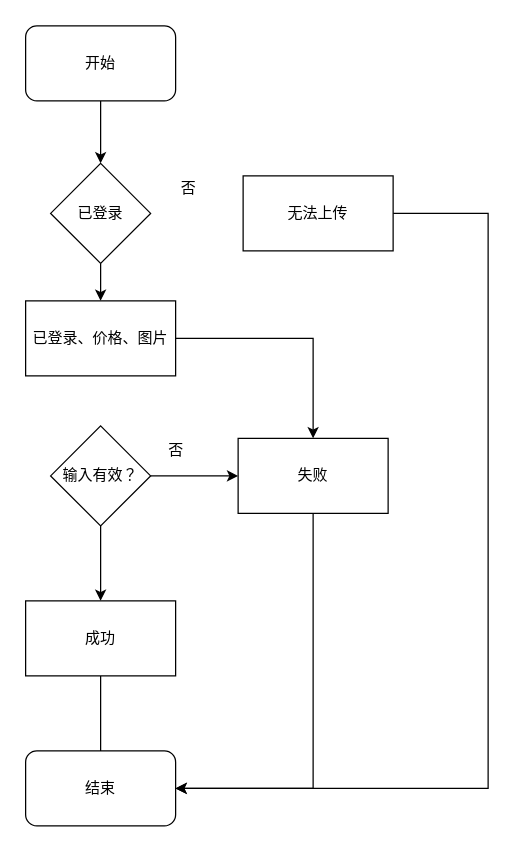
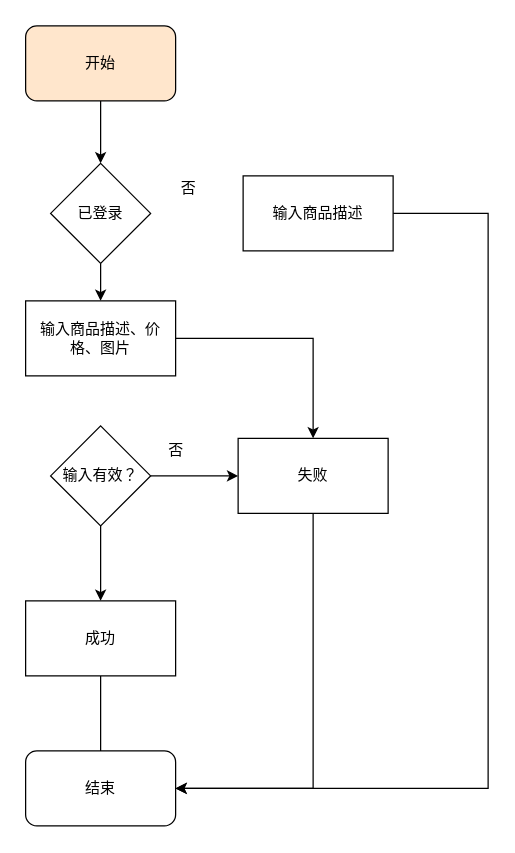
node "开始": fillcolor #ffffff -> #ffe6cc
node "无法上传": label "无法上传" -> "输入商品描述"
node "已登录、价格、图片": label "已登录、价格、图片" -> "输入商品描述、价格、图片"
